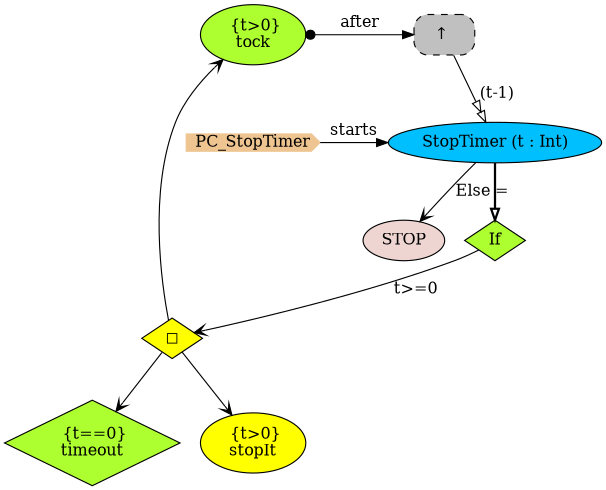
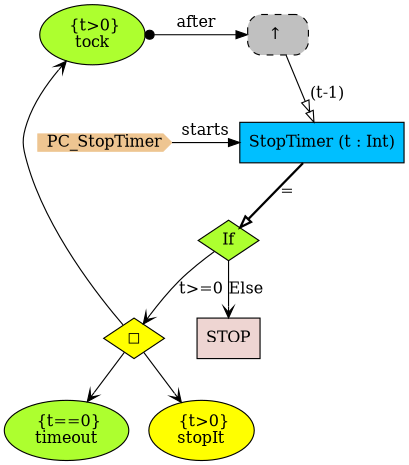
node "StopTimer (t : Int)": shape ellipse -> box
edge "StopTimer (t : Int)" -> "STOP": now "If" -> "STOP"
node "STOP": shape ellipse -> box
node "{t==0} timeout": shape diamond -> ellipse
